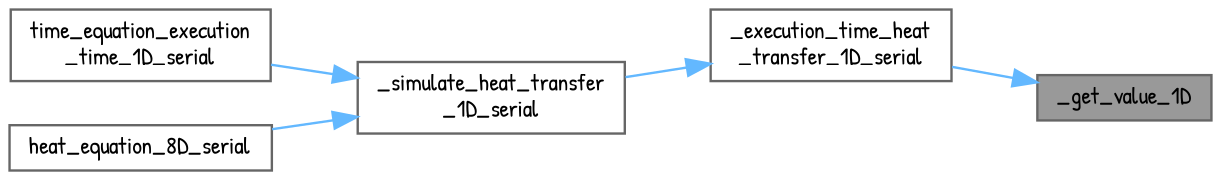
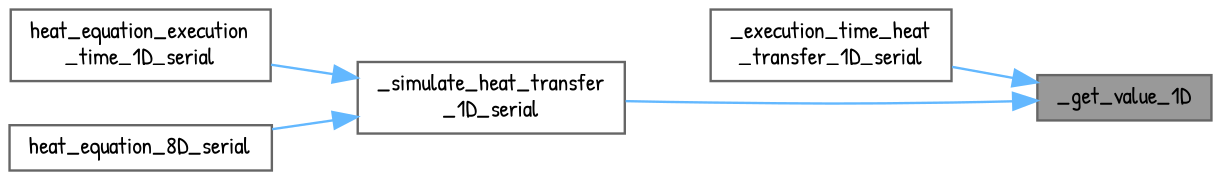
node "time_equation_execution _time_1D_serial": label "time_equation_execution _time_1D_serial" -> "heat_equation_execution _time_1D_serial"
edge "_simulate_heat_transfer _1D_serial" -> "_execution_time_heat _transfer_1D_serial": now "_simulate_heat_transfer _1D_serial" -> "_get_value_1D"
